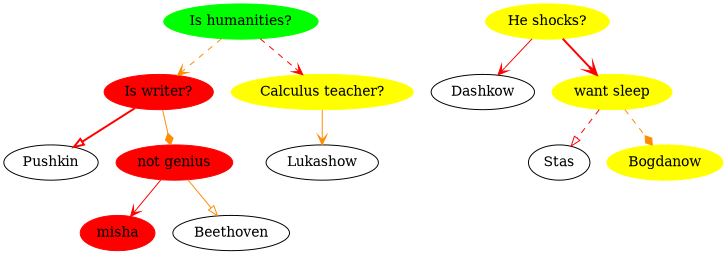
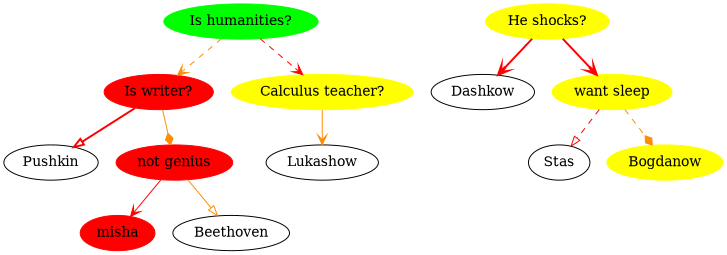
edge "He shocks?" -> "Dashkow": style solid -> bold
